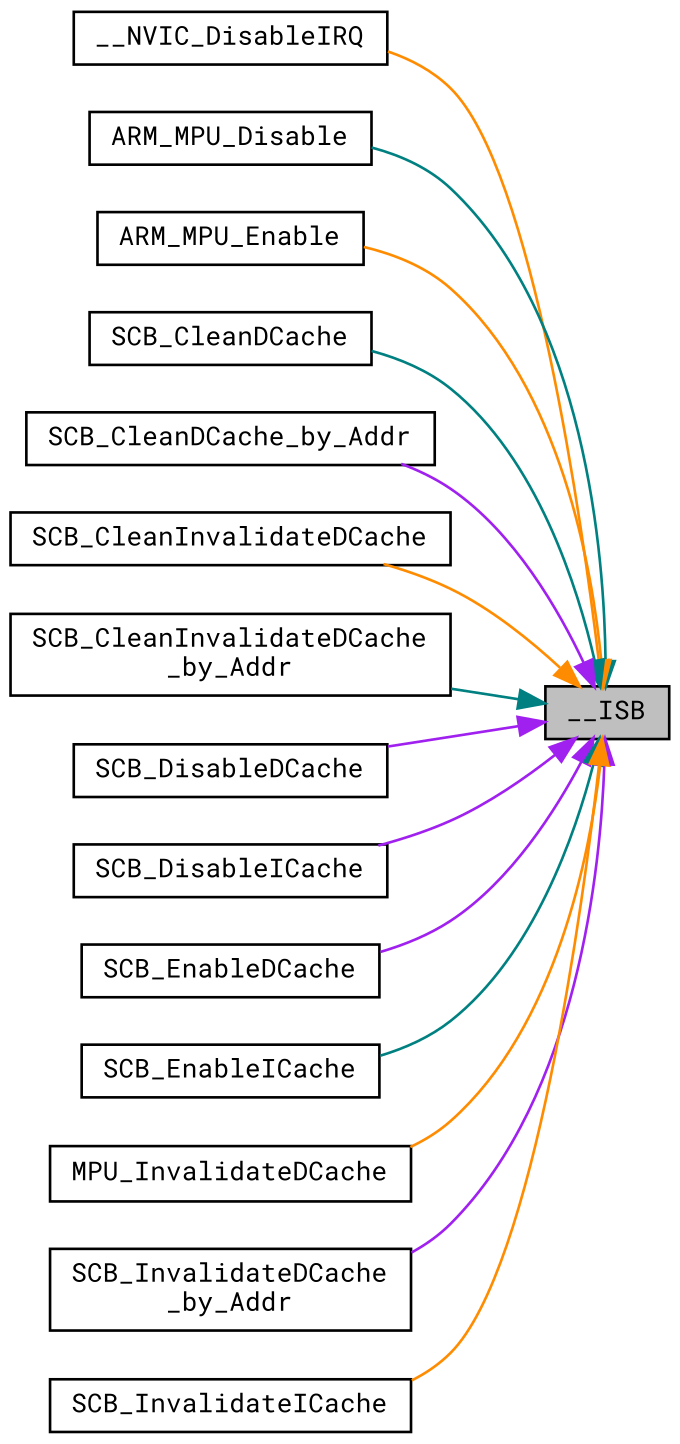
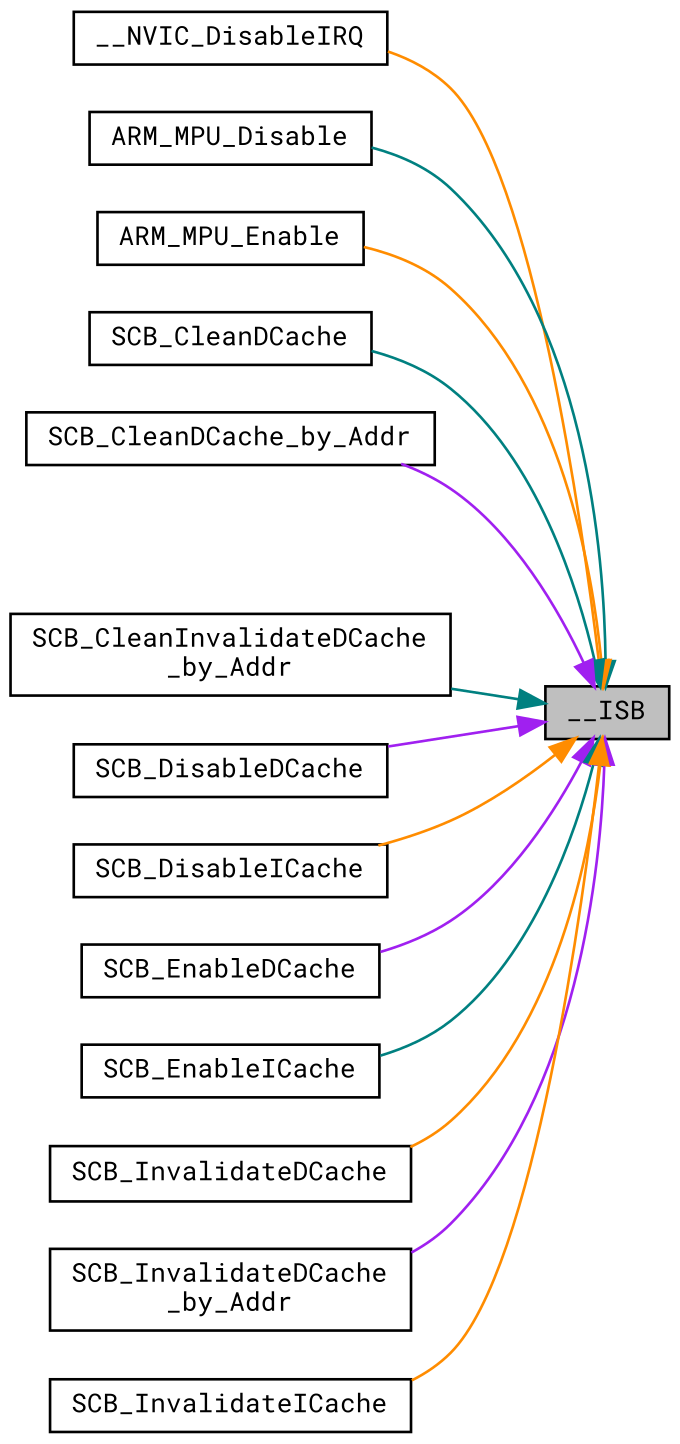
node "SCB_CleanInvalidateDCache": removed
edge "SCB_DisableICache" -> "__ISB": color purple -> darkorange
node "MPU_InvalidateDCache": label "MPU_InvalidateDCache" -> "SCB_InvalidateDCache"
